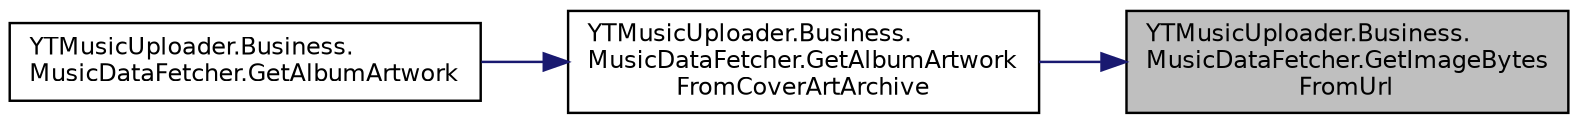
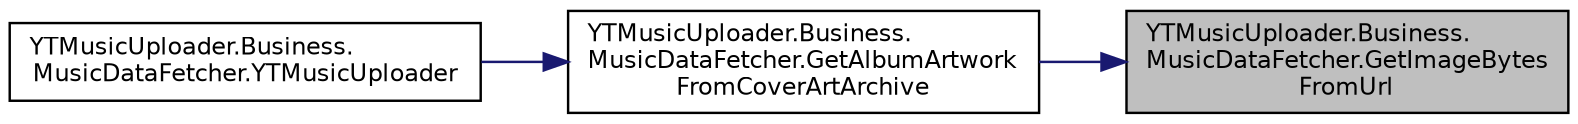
node "YTMusicUploader.Business. MusicDataFetcher.GetAlbumArtwork": label "YTMusicUploader.Business. MusicDataFetcher.GetAlbumArtwork" -> "YTMusicUploader.Business. MusicDataFetcher.YTMusicUploader"
